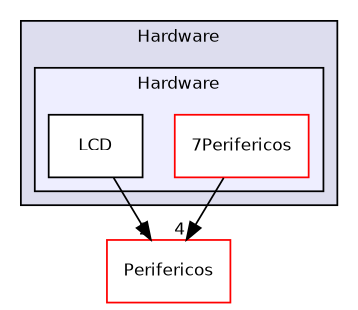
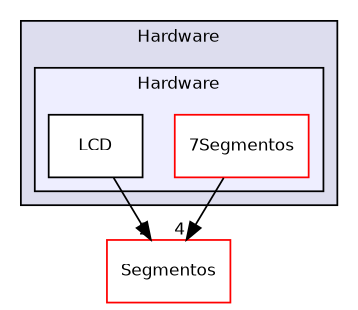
node "7Perifericos": label "7Perifericos" -> "7Segmentos"
node "Perifericos": label "Perifericos" -> "Segmentos"
